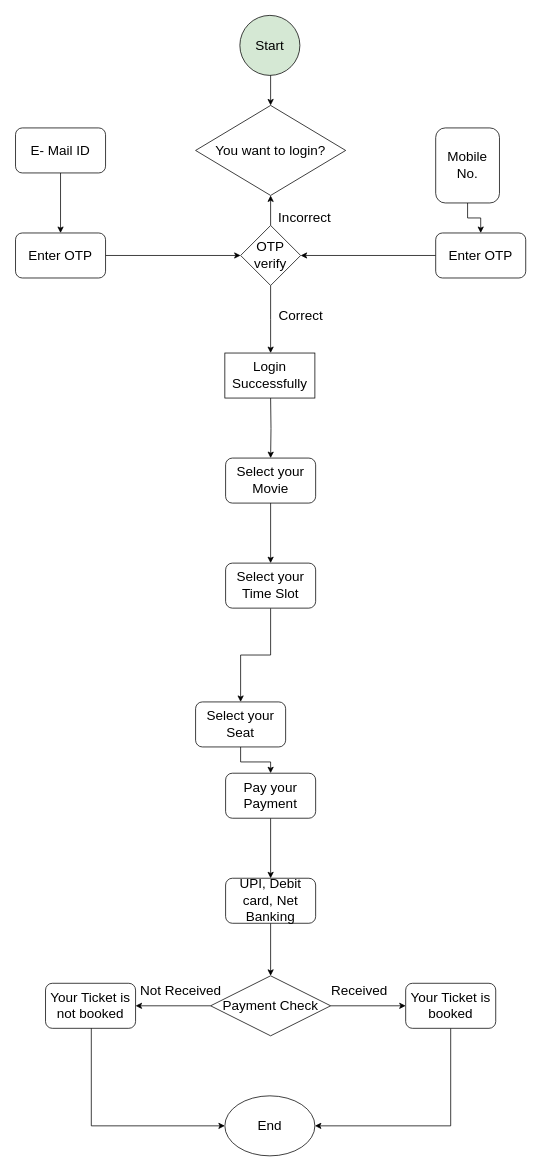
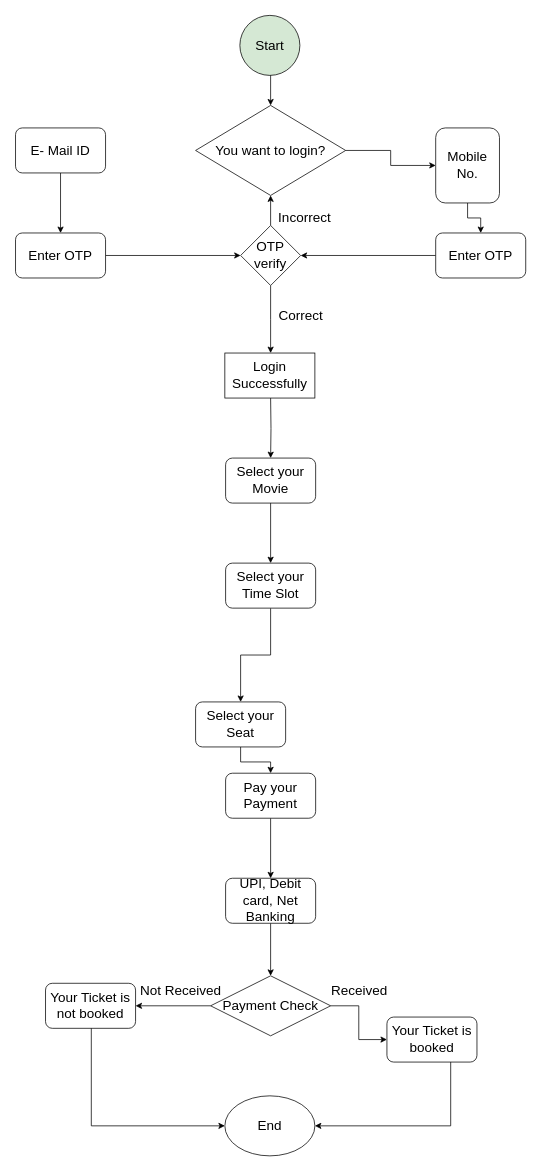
edge "You want to login?" -> "Mobile No.": added
node "Your Ticket is booked": moved (450, 1005) -> (432, 1039)
